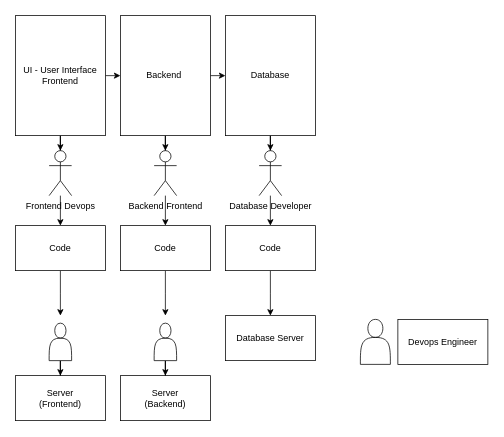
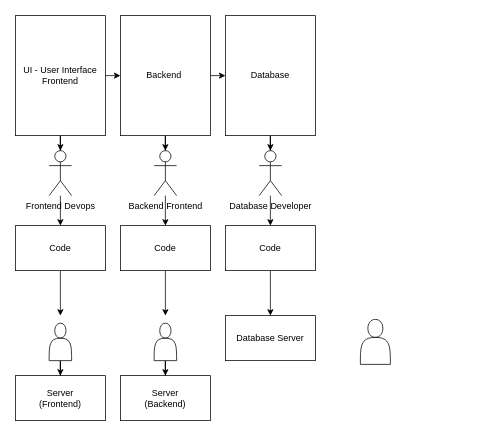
node "Devops Engineer": removed
